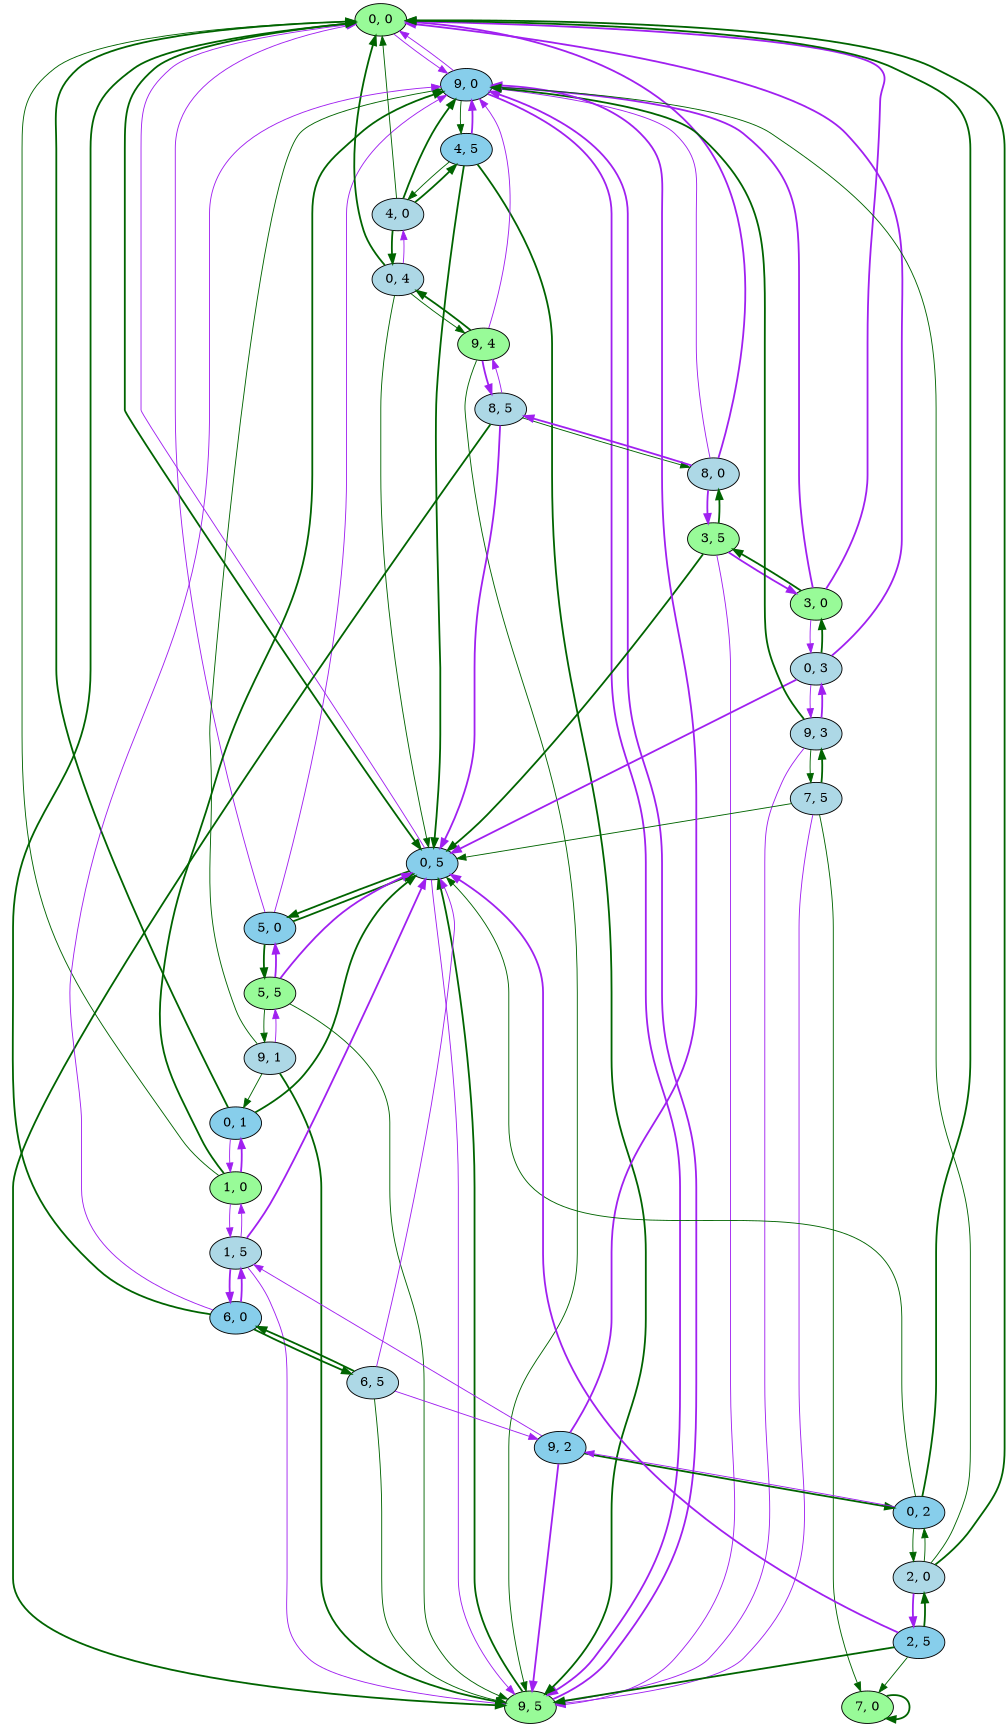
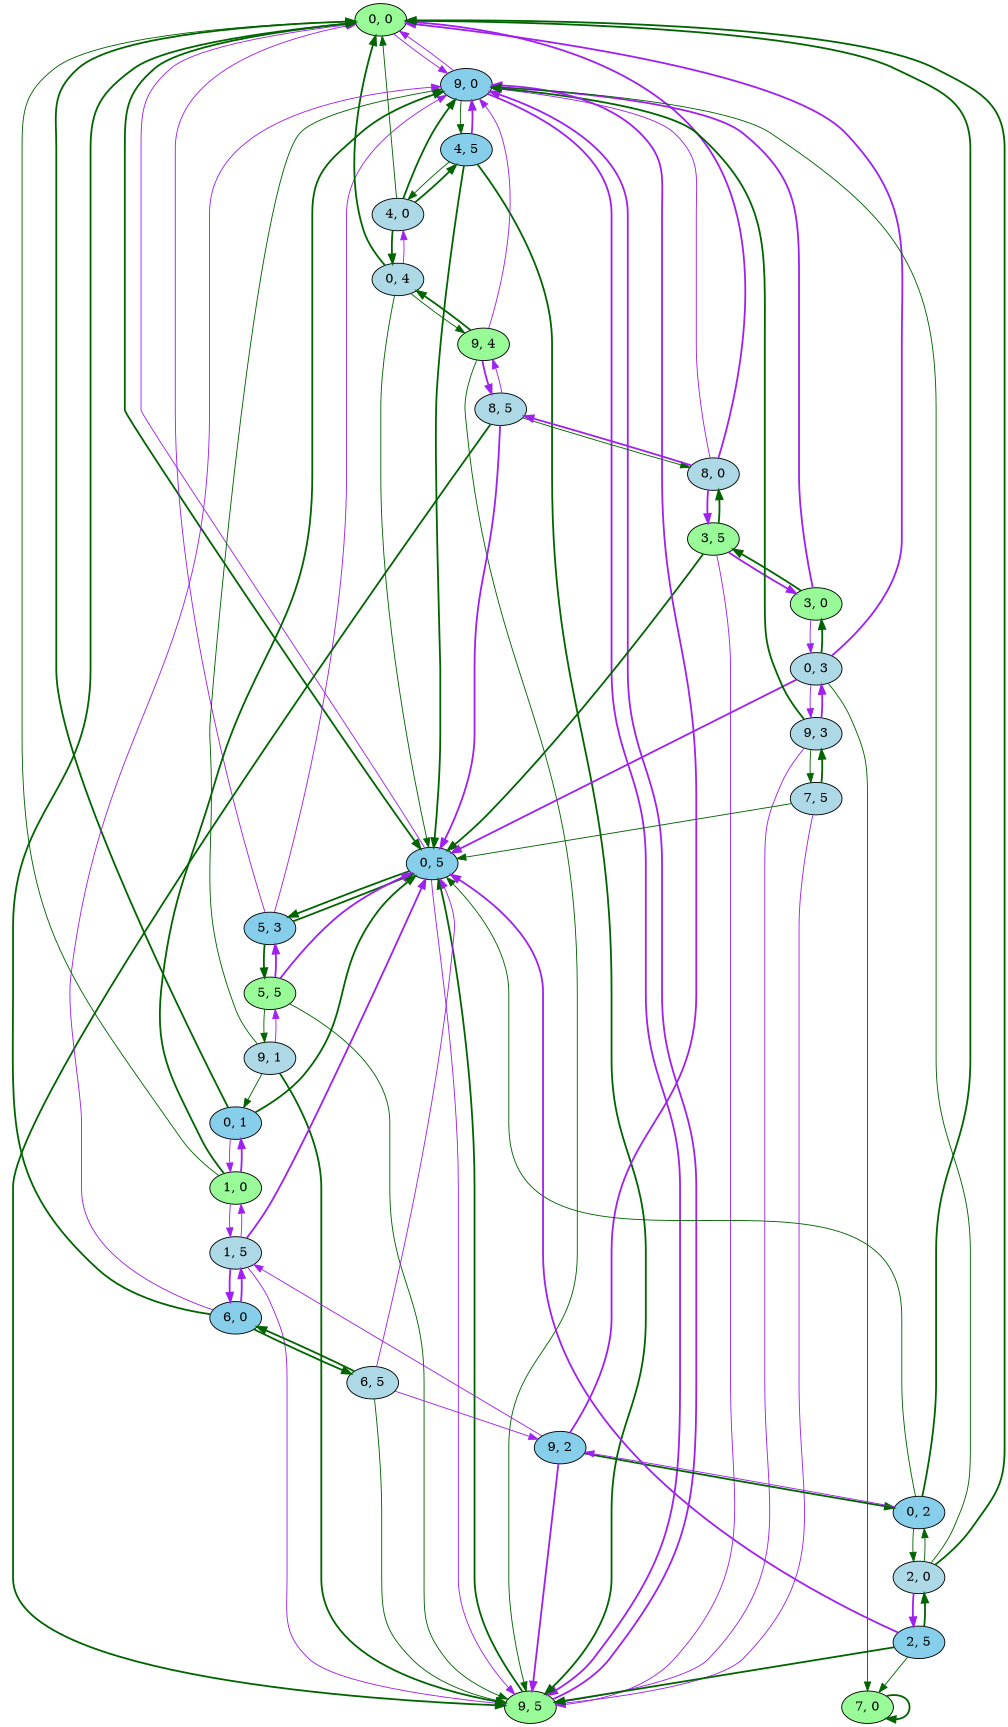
edge "3, 0" -> "0, 0": removed
node "5, 0": label "5, 0" -> "5, 3"
edge "7, 5" -> "7, 0": now "0, 3" -> "7, 0"
